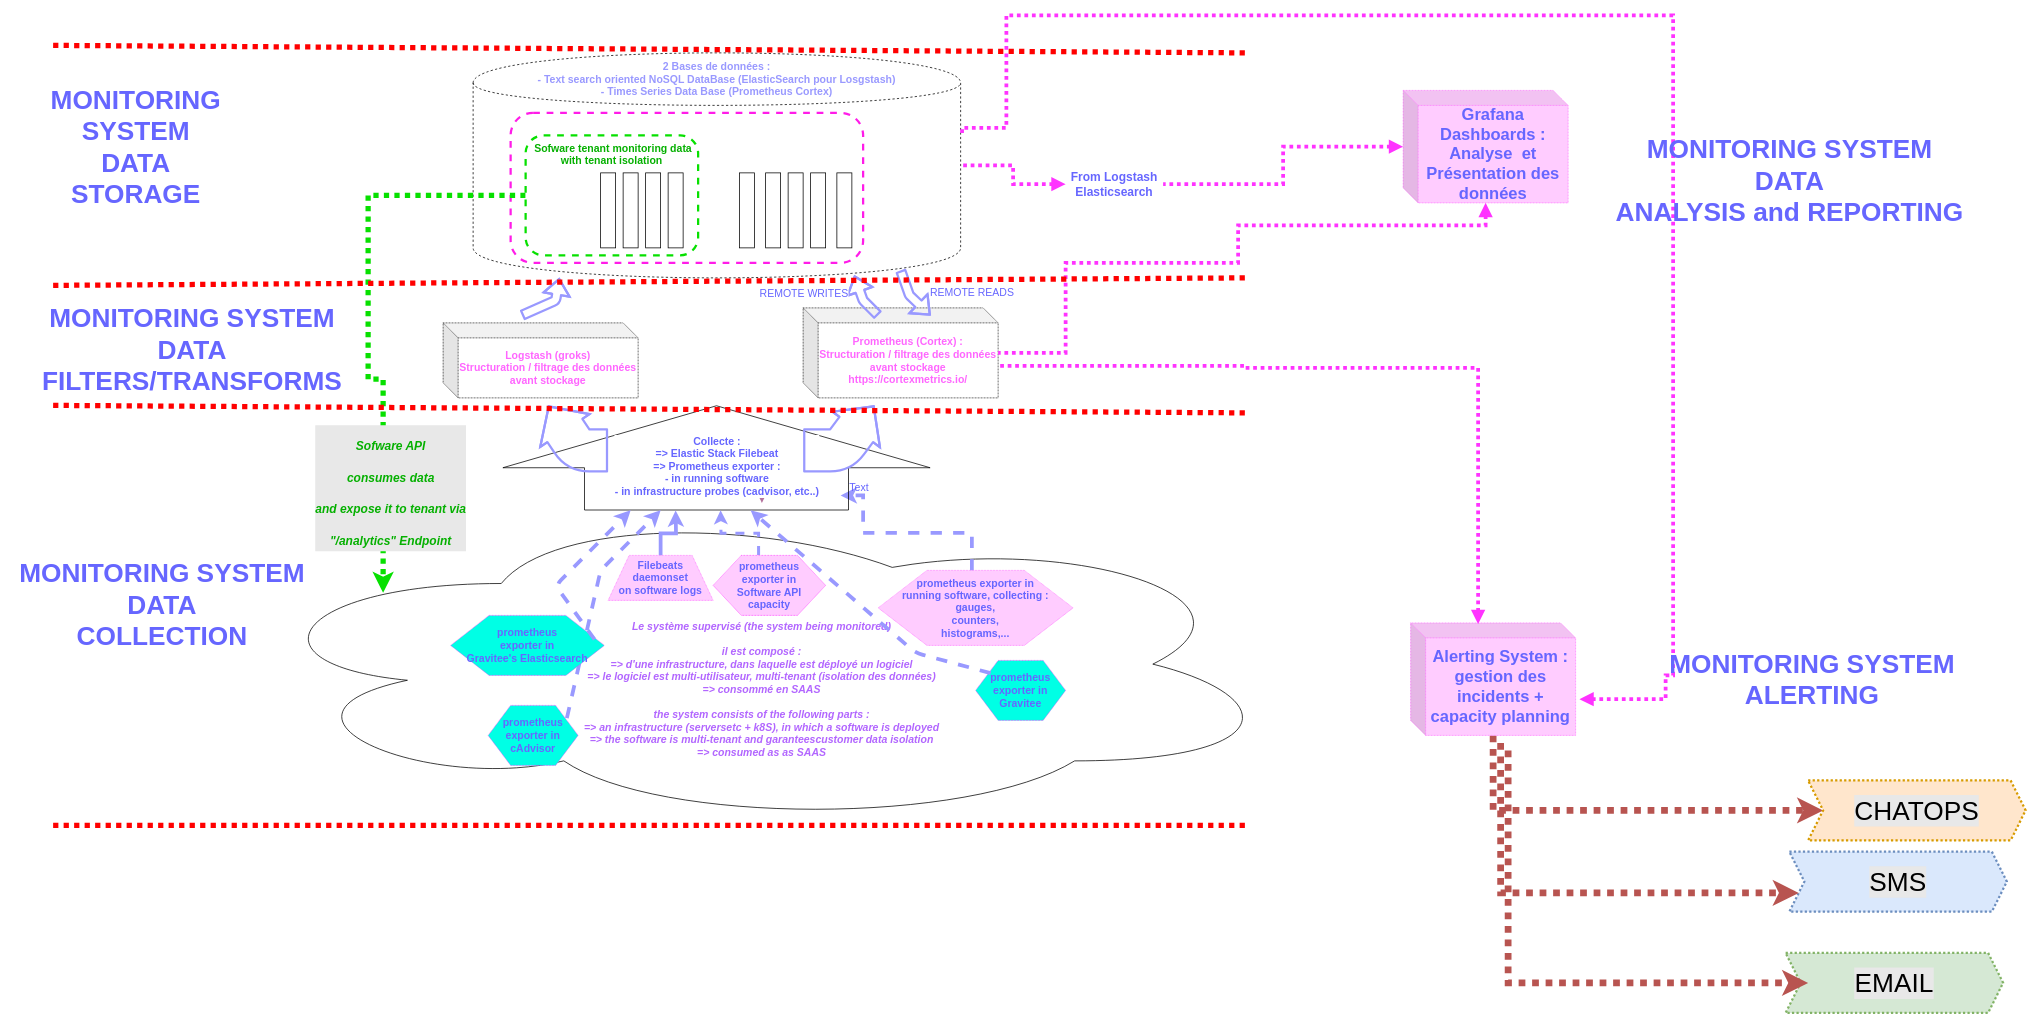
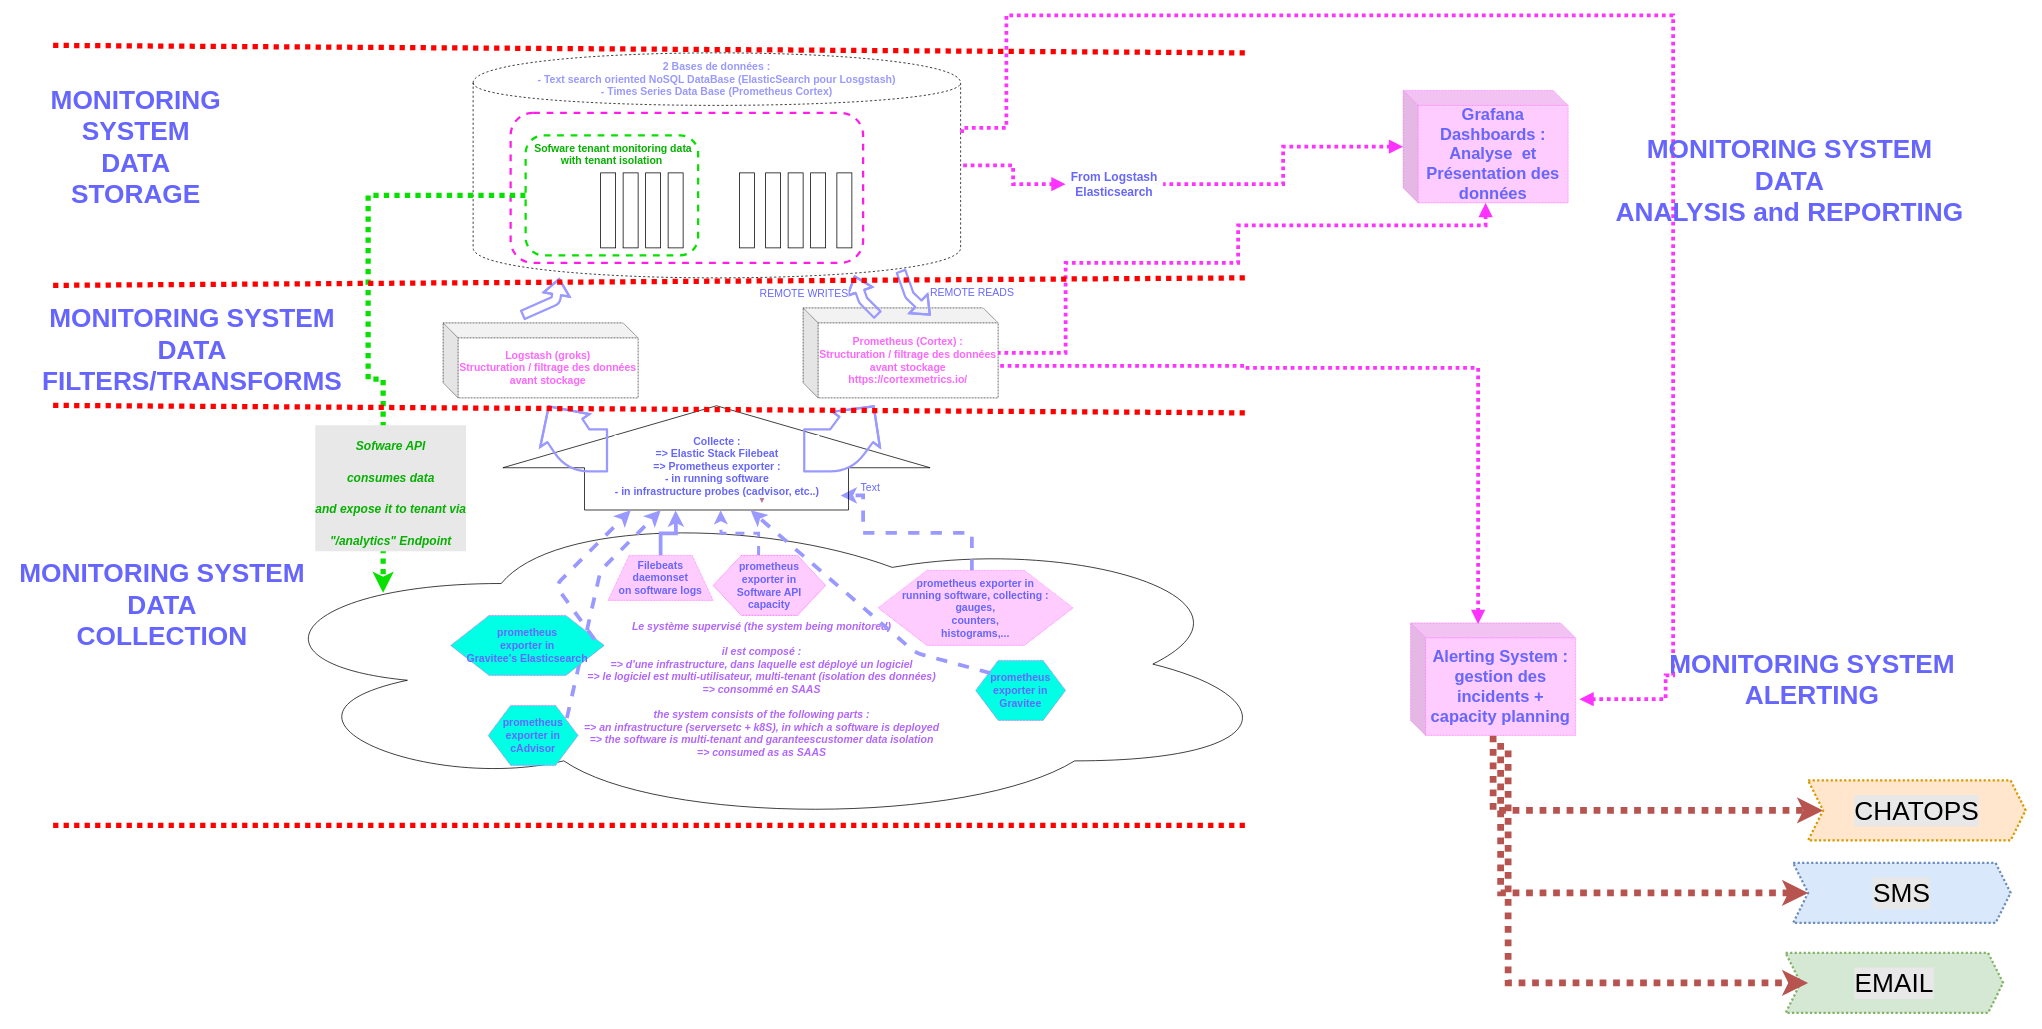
node "Text": moved (859, 488) -> (870, 488)
node "SMS": moved (1898, 882) -> (1902, 893)
